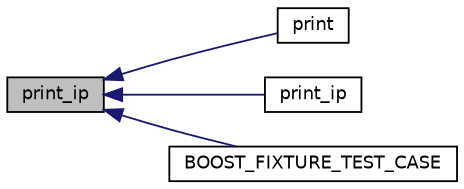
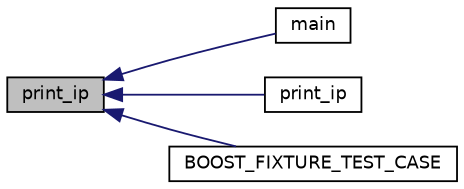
node "print": label "print" -> "main"
